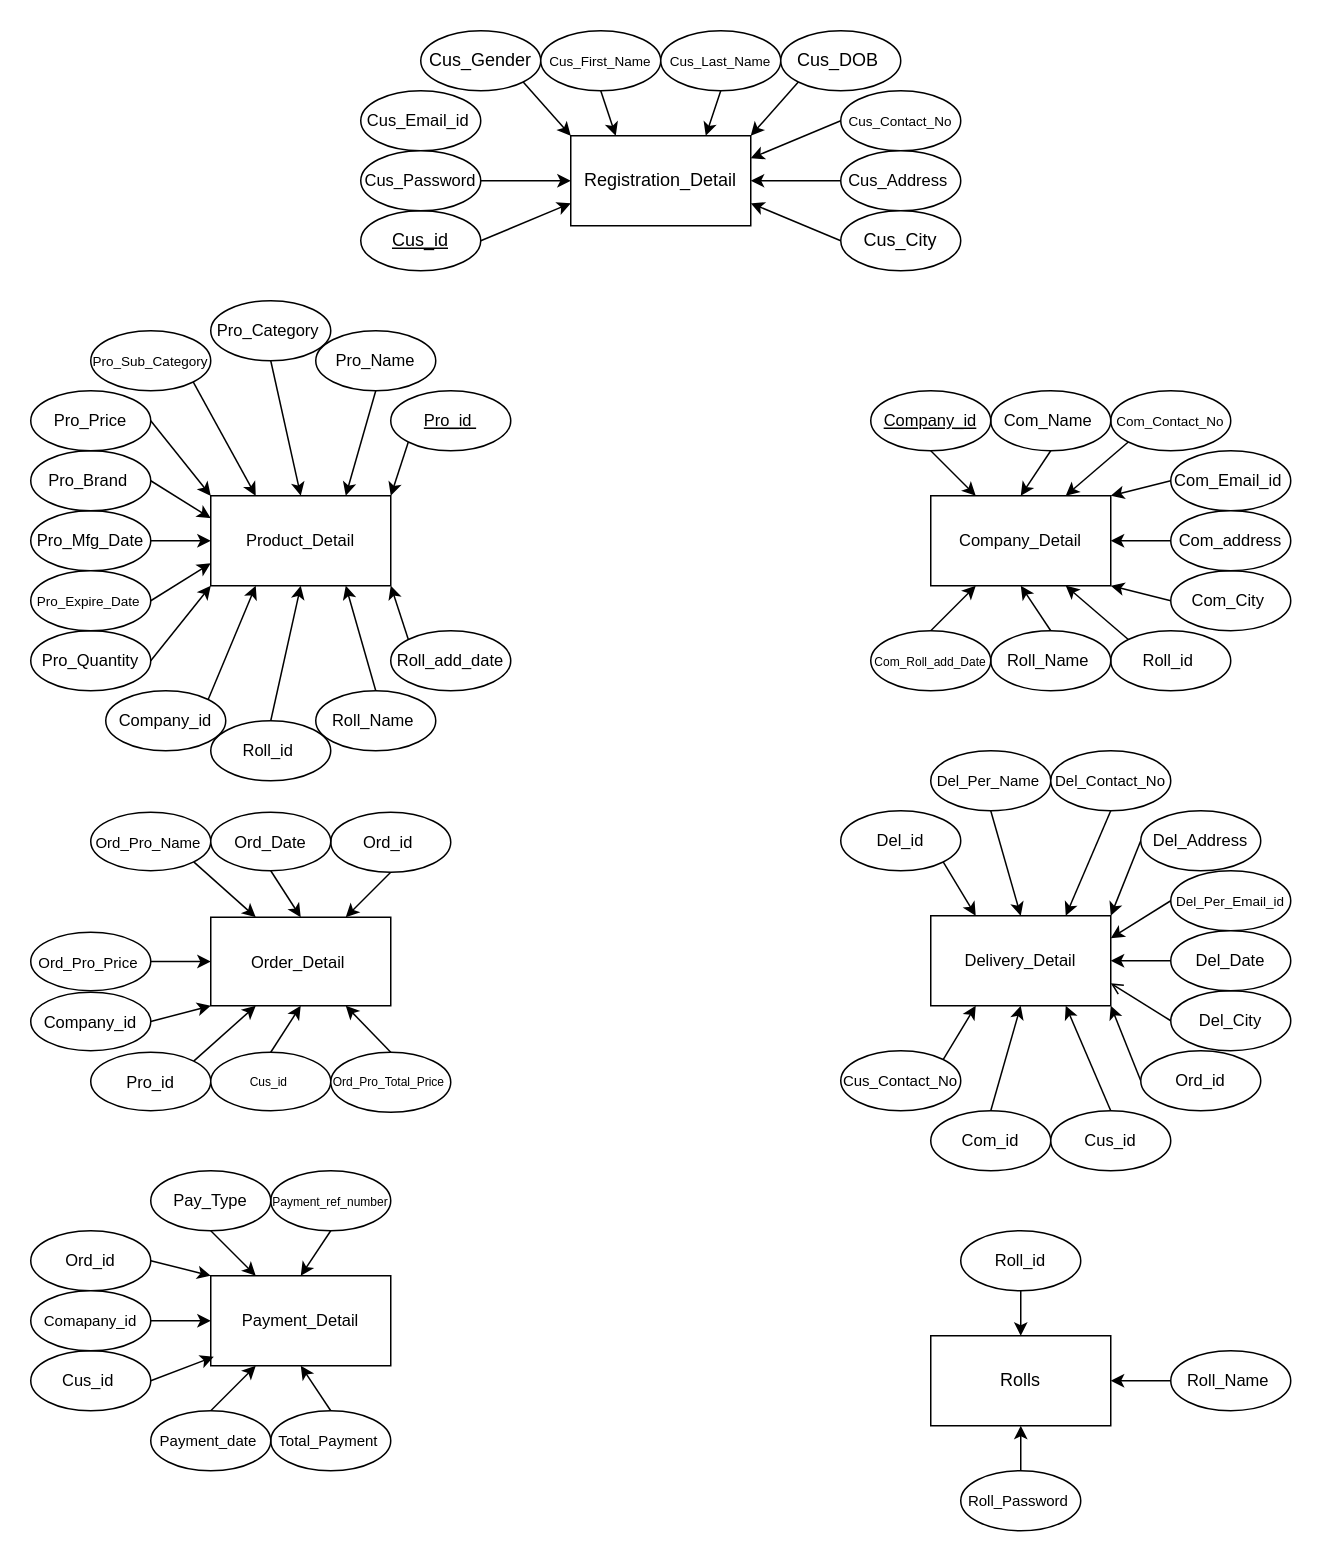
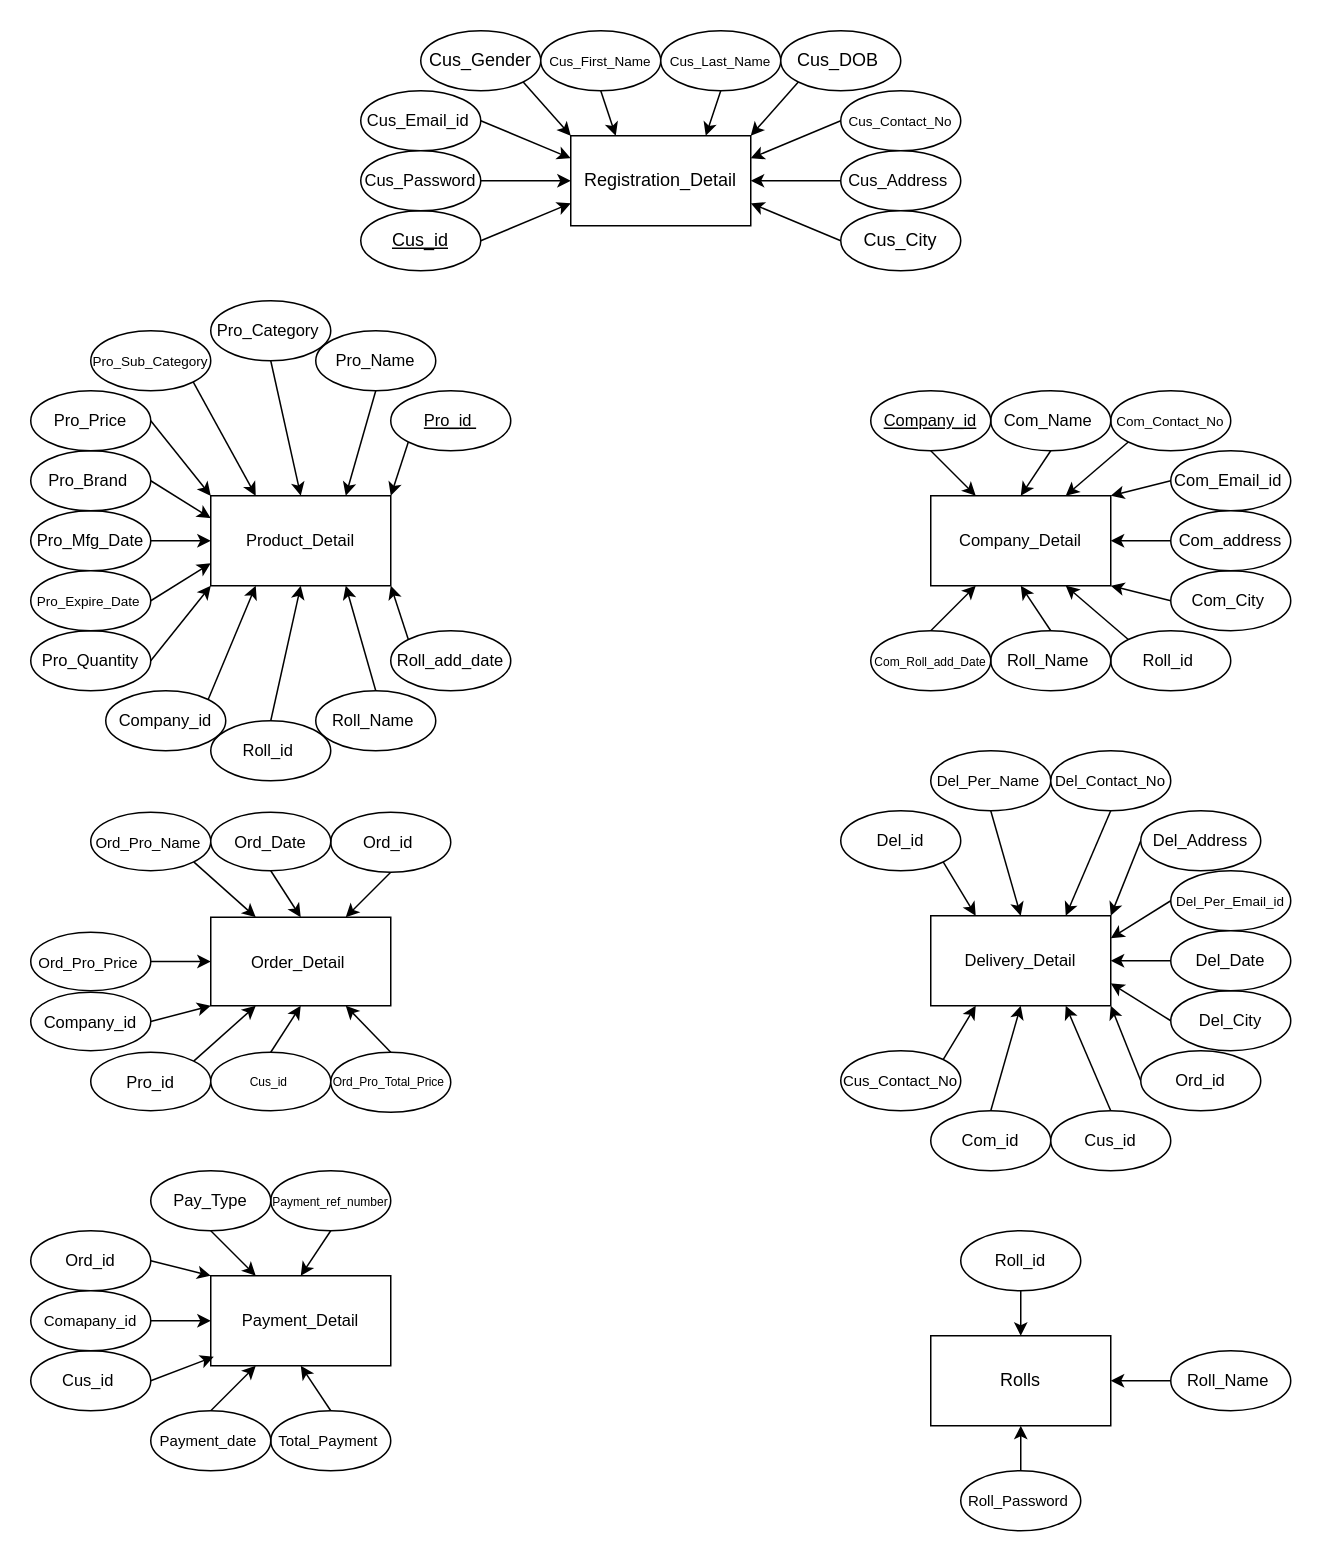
edge "Cus_Email_id" -> "Registration_Detail": added
edge "Del_City" -> "Delivery_Detail": arrowhead open -> classic
